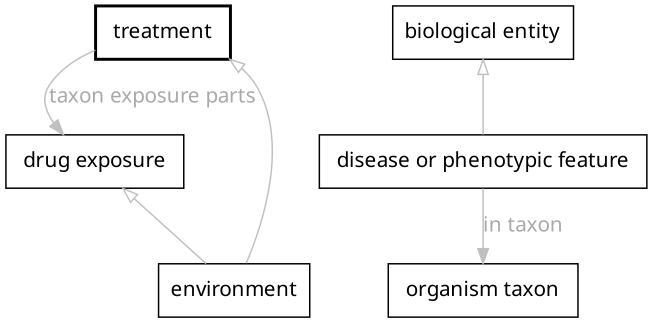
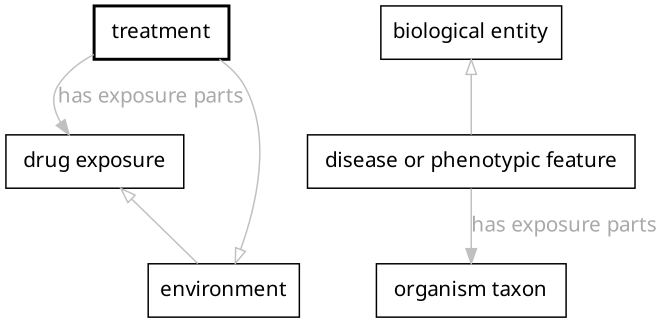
edge "treatment" -> "drug exposure": label "taxon exposure parts" -> "has exposure parts"
edge "environment" -> "treatment": reversed
edge "disease or phenotypic feature" -> "organism taxon": label "in taxon" -> "has exposure parts"
